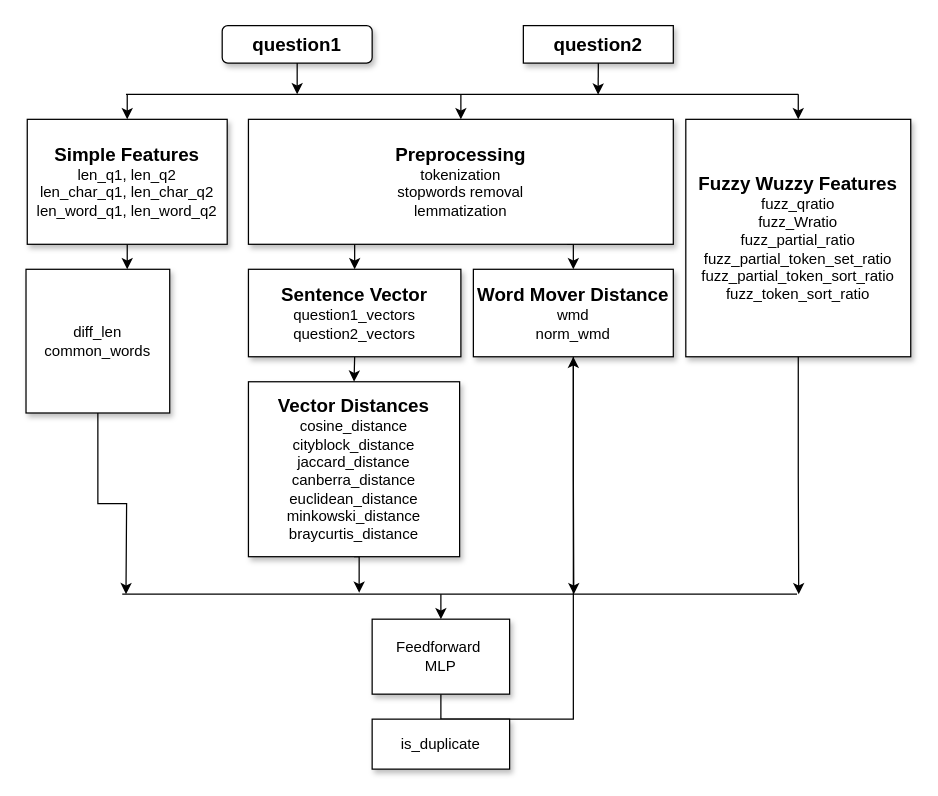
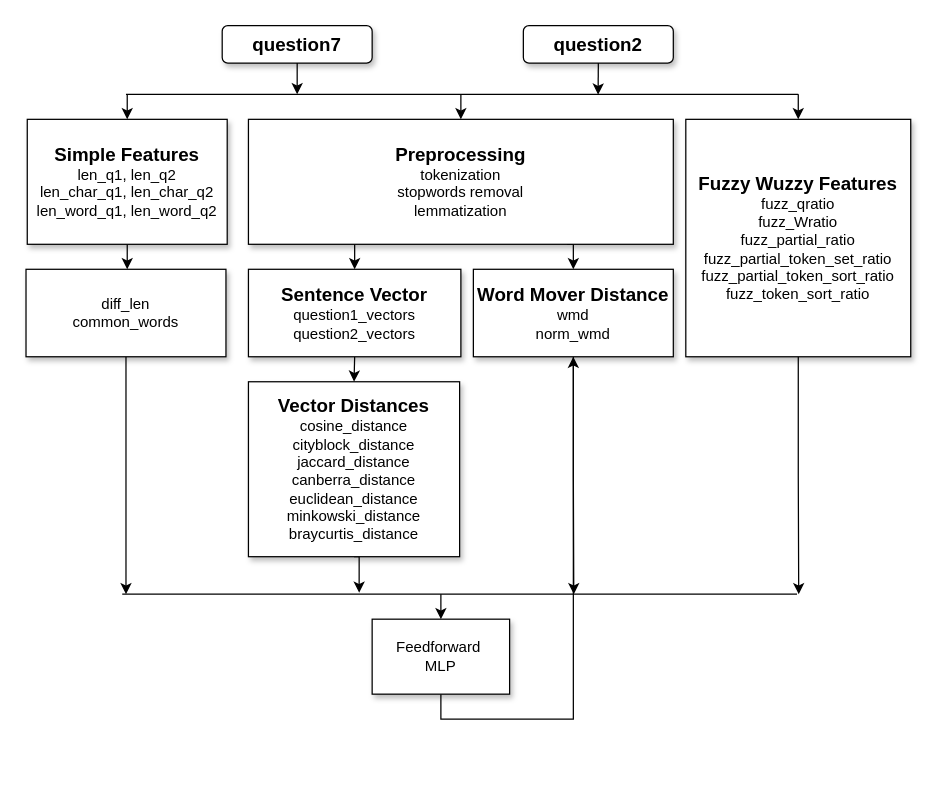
node "question1": label "question1" -> "question7"
node "question2": shape rectangle -> rounded rectangle
node "diff_len common_words": size 144x144 -> 200x88
node "is_duplicate": removed
